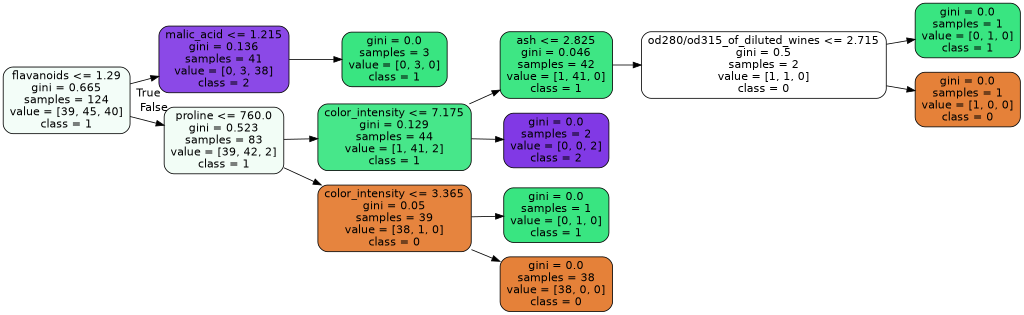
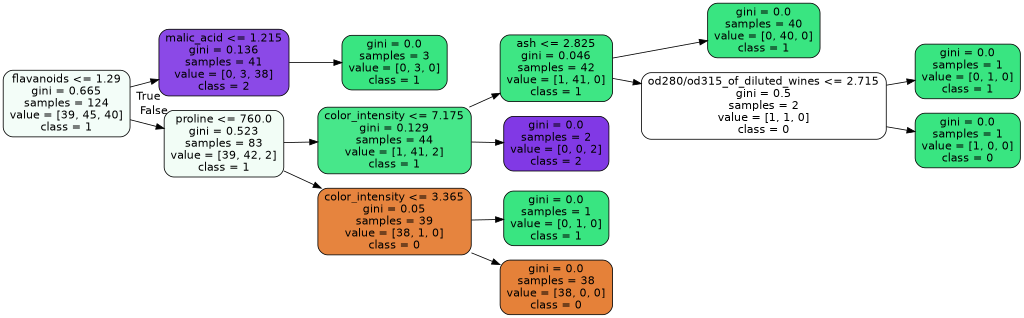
node "gini = 0.0 samples = 40 value = [0, 40, 0] class = 1": added
node "gini = 0.0 samples = 1 value = [1, 0, 0] class = 0": fillcolor #e58139 -> #39e581
